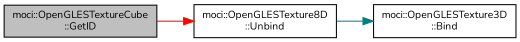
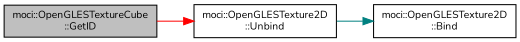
node "moci::OpenGLESTexture8D ::Unbind": label "moci::OpenGLESTexture8D ::Unbind" -> "moci::OpenGLESTexture2D ::Unbind"
node "moci::OpenGLESTexture3D ::Bind": label "moci::OpenGLESTexture3D ::Bind" -> "moci::OpenGLESTexture2D ::Bind"
